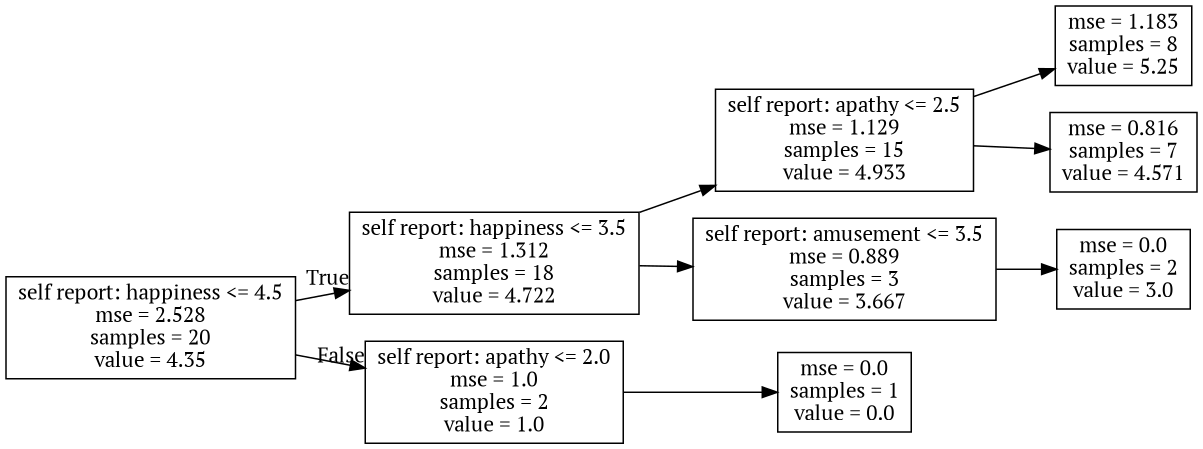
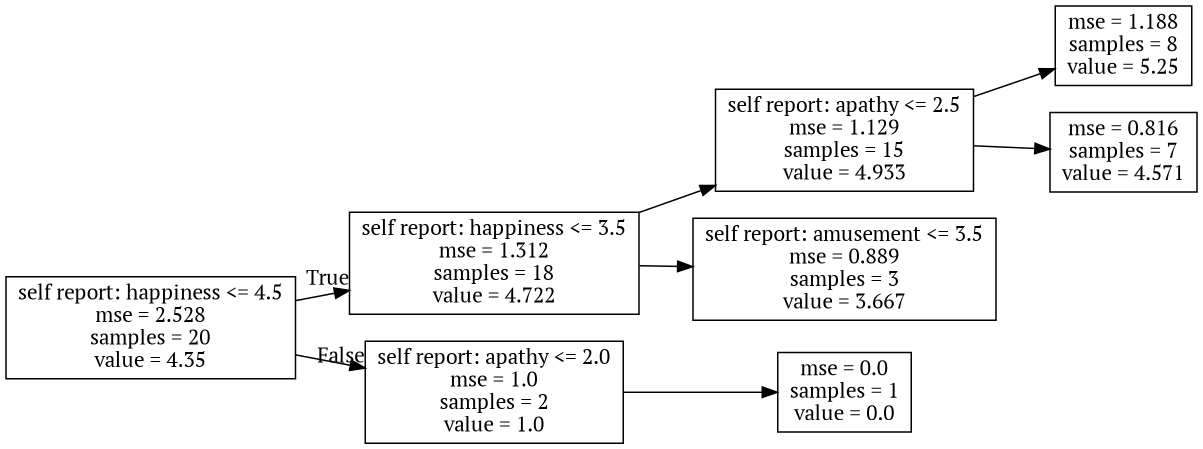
node "mse = 1.183 samples = 8 value = 5.25": label "mse = 1.183 samples = 8 value = 5.25" -> "mse = 1.188 samples = 8 value = 5.25"
node "mse = 0.0 samples = 2 value = 3.0": removed
